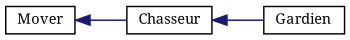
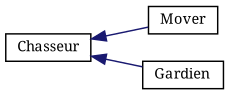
edge "Chasseur" -> "Mover": reversed
